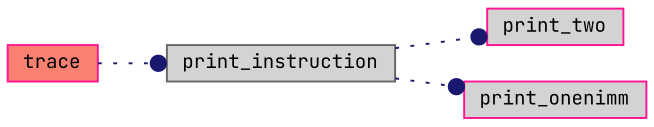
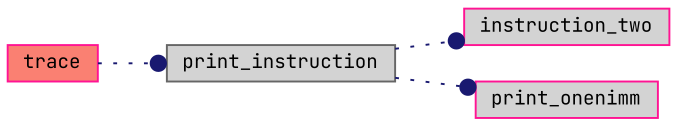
node "print_two": label "print_two" -> "instruction_two"
